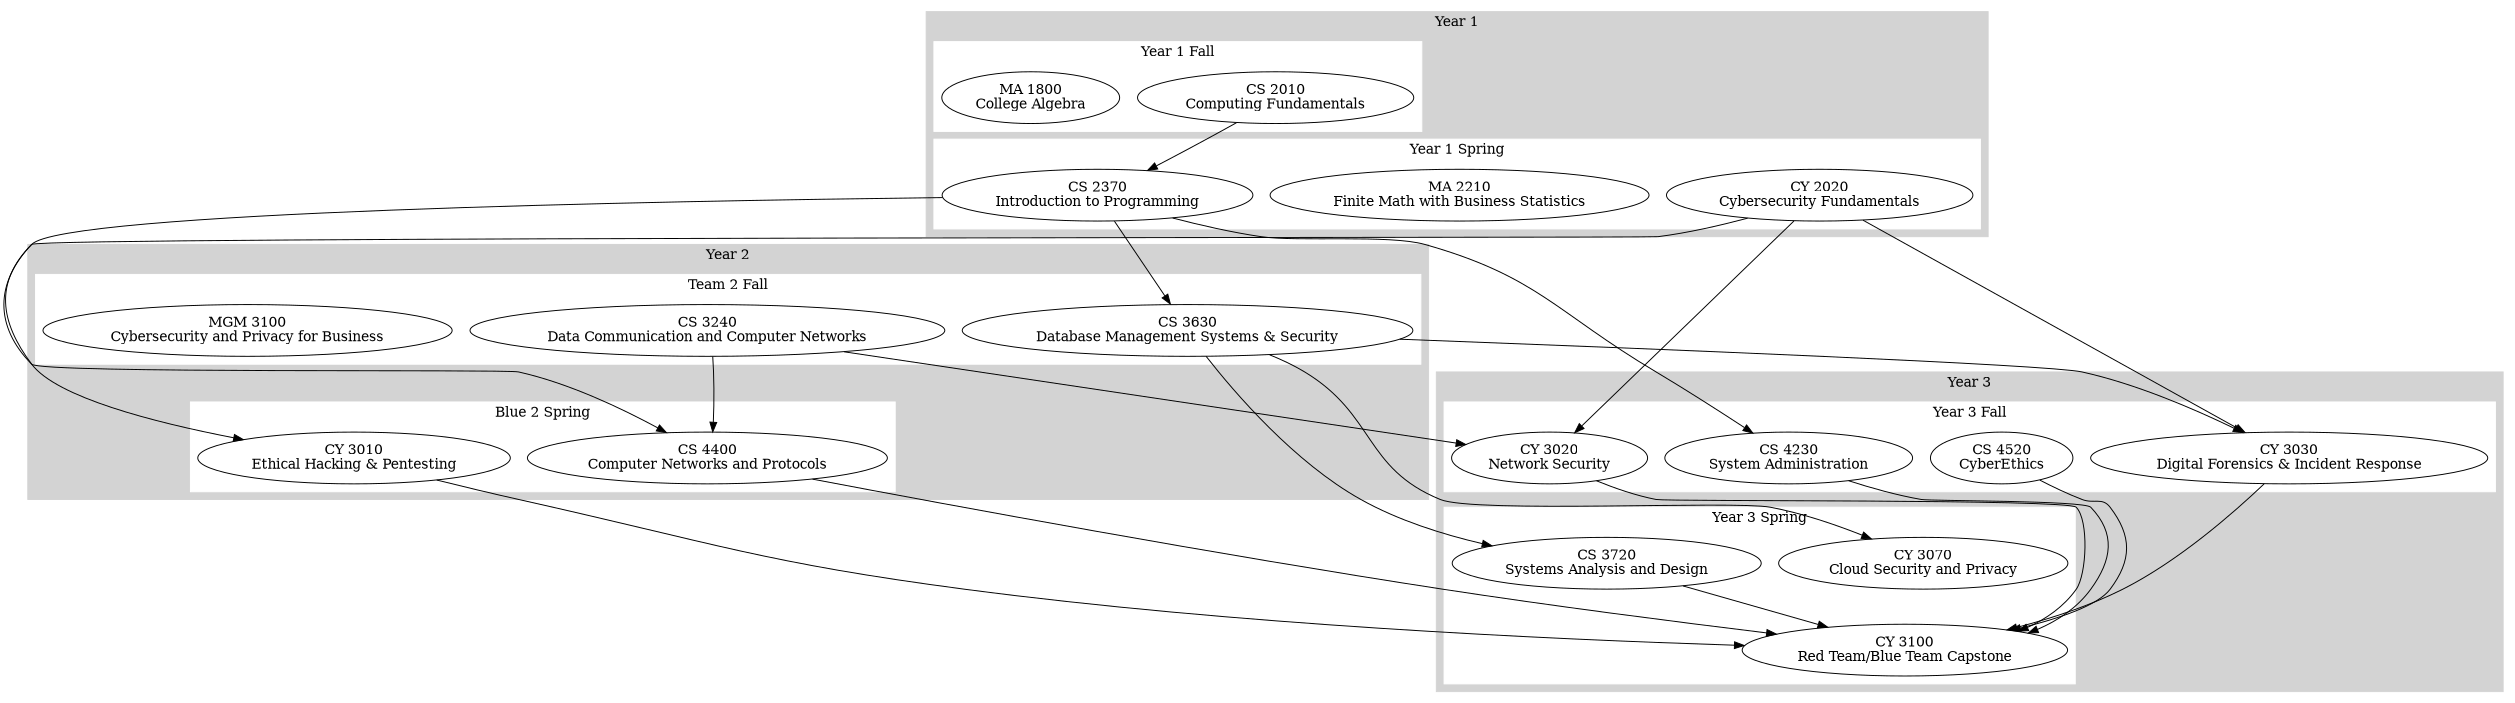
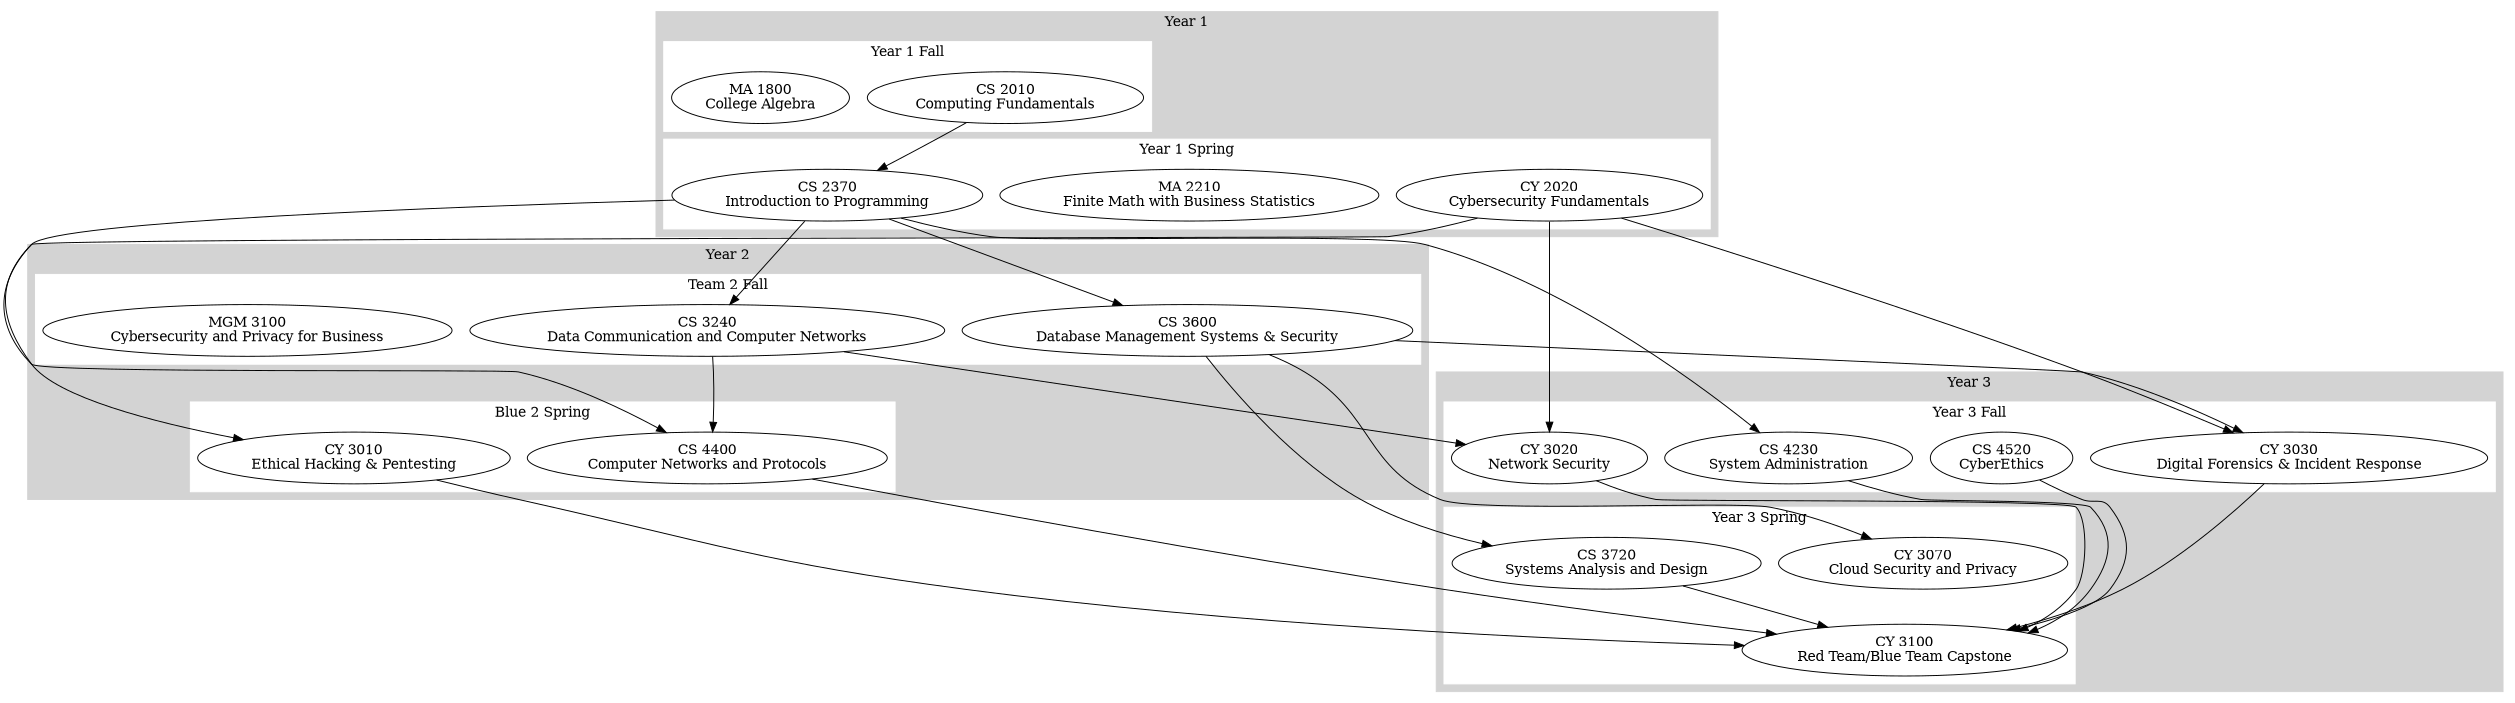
edge "CS 2370 Introduction to Programming" -> "CS 3240 Data Communication and Computer Networks": added
node "CS 3630 Database Management Systems & Security": label "CS 3630 Database Management Systems & Security" -> "CS 3600 Database Management Systems & Security"
